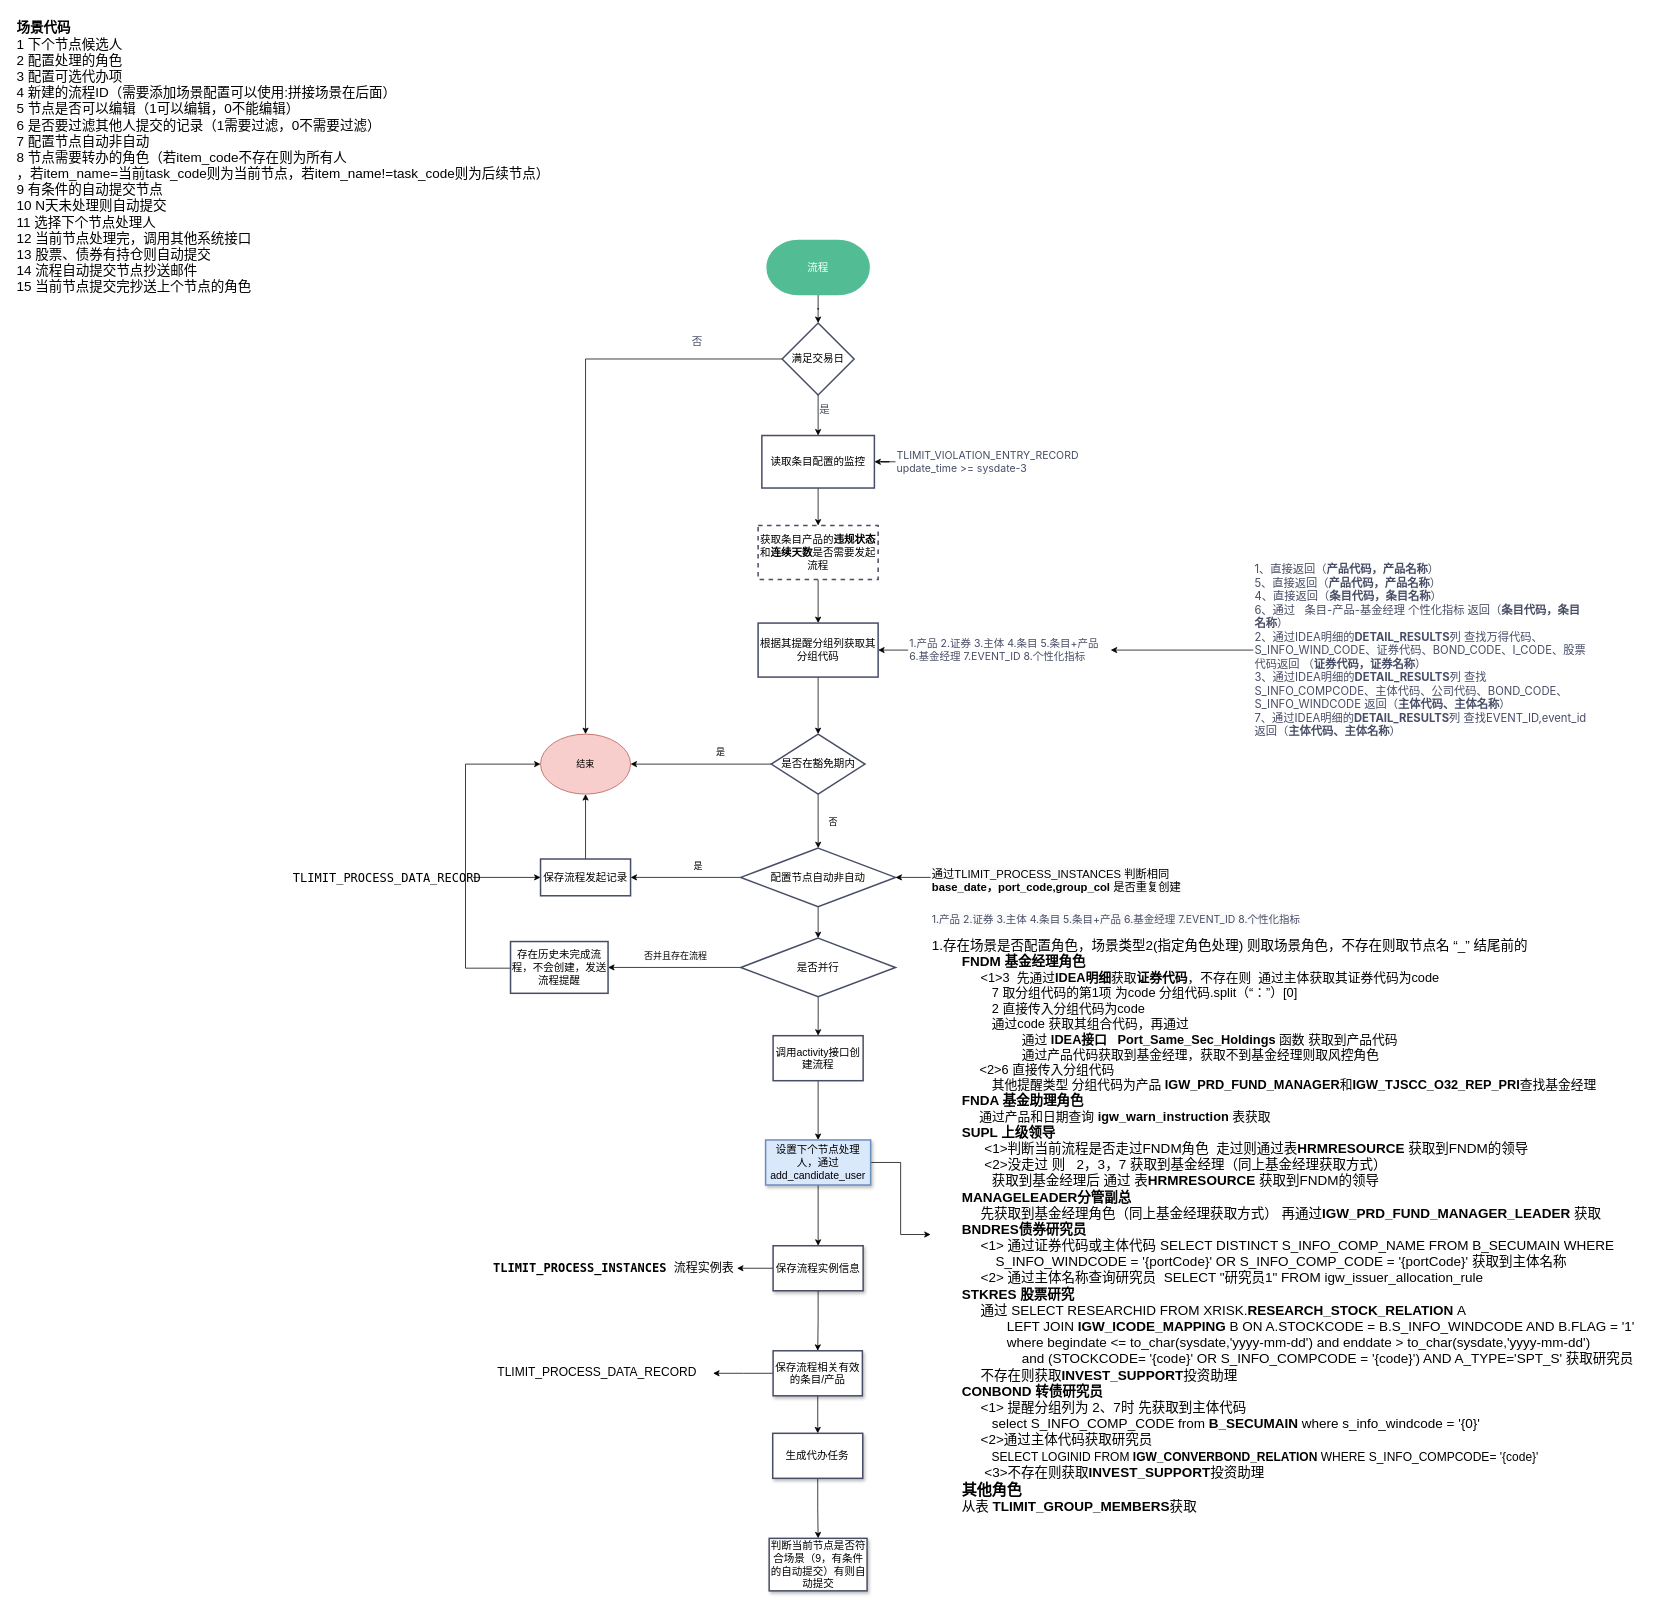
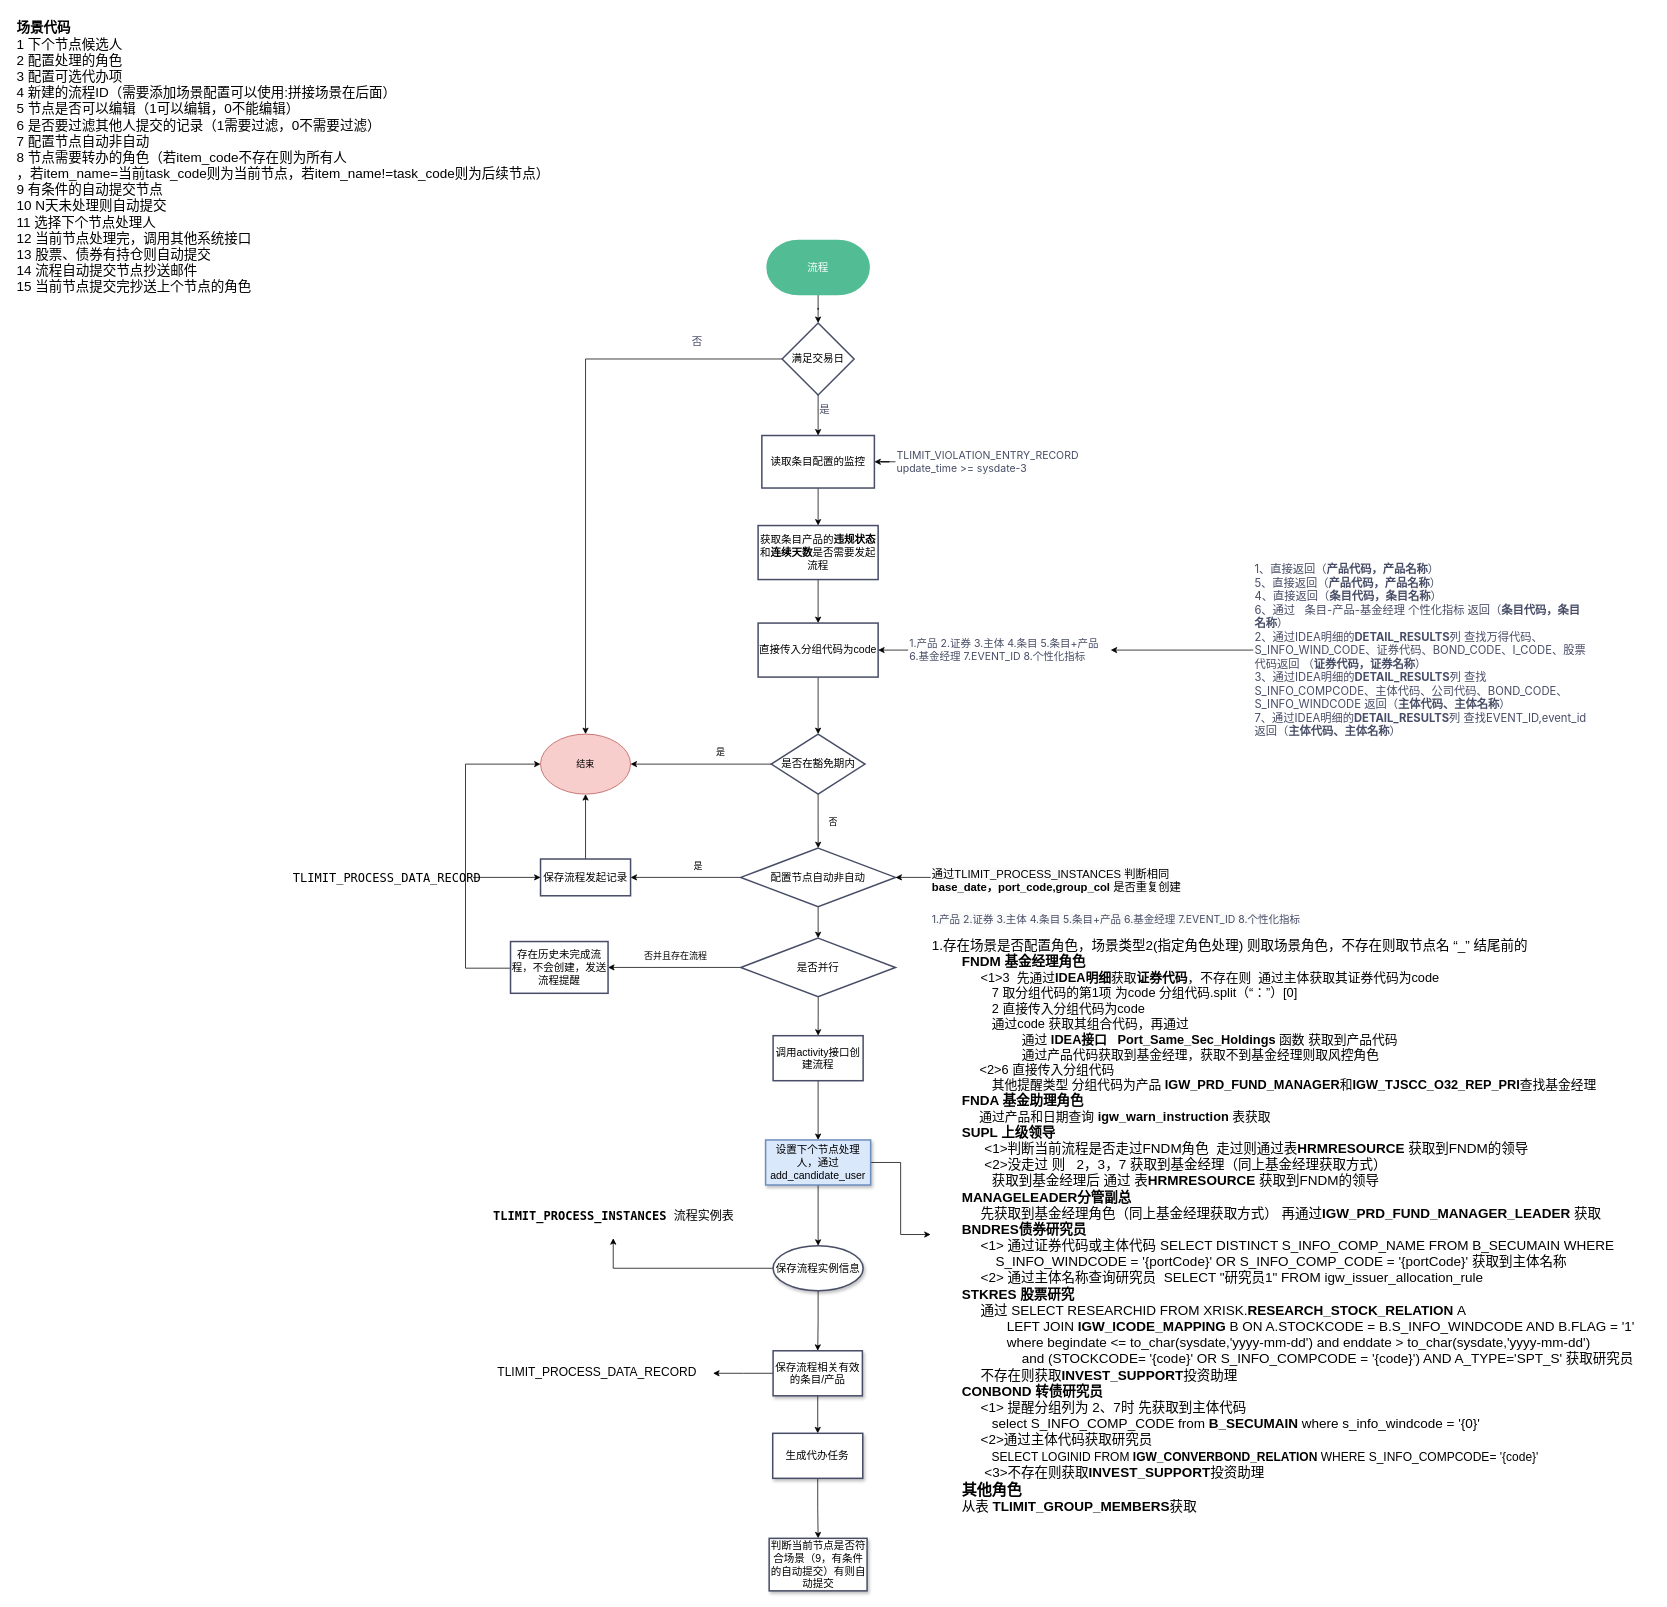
node "获取条目产品的违规状态和连续天数是否需要发起流程": style dashed -> solid
node "根据其提醒分组列获取其分组代码": label "根据其提醒分组列获取其分组代码" -> "直接传入分组代码为code"
node "TLIMIT_PROCESS_INSTANCES 流程实例表": moved (613, 1268) -> (613, 1215)
node "保存流程实例信息": shape rectangle -> ellipse
